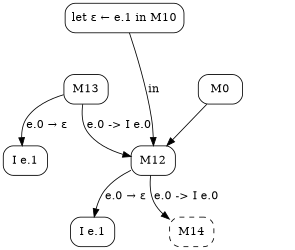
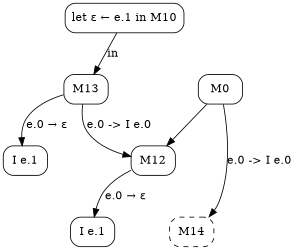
edge "let ε ← e.1 in M10" -> "M12": now "let ε ← e.1 in M10" -> "M13"
edge "M12" -> "M14": now "M0" -> "M14"
